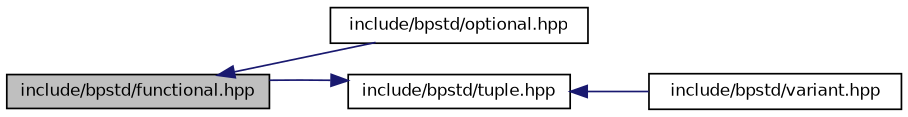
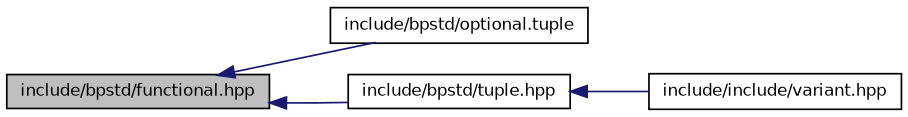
node "include/bpstd/optional.hpp": label "include/bpstd/optional.hpp" -> "include/bpstd/optional.tuple"
edge "include/bpstd/functional.hpp" -> "include/bpstd/tuple.hpp": reversed
node "include/bpstd/variant.hpp": label "include/bpstd/variant.hpp" -> "include/include/variant.hpp"
